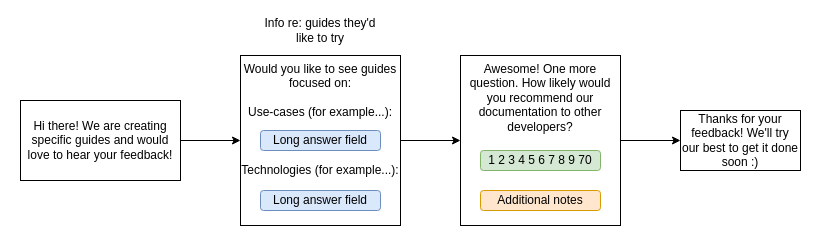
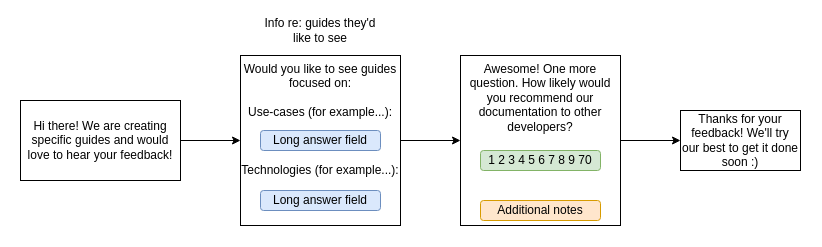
node "Info re: guides they'd like to try": label "Info re: guides they'd like to try" -> "Info re: guides they'd like to see"
node "Additional notes": moved (541, 201) -> (541, 211)
